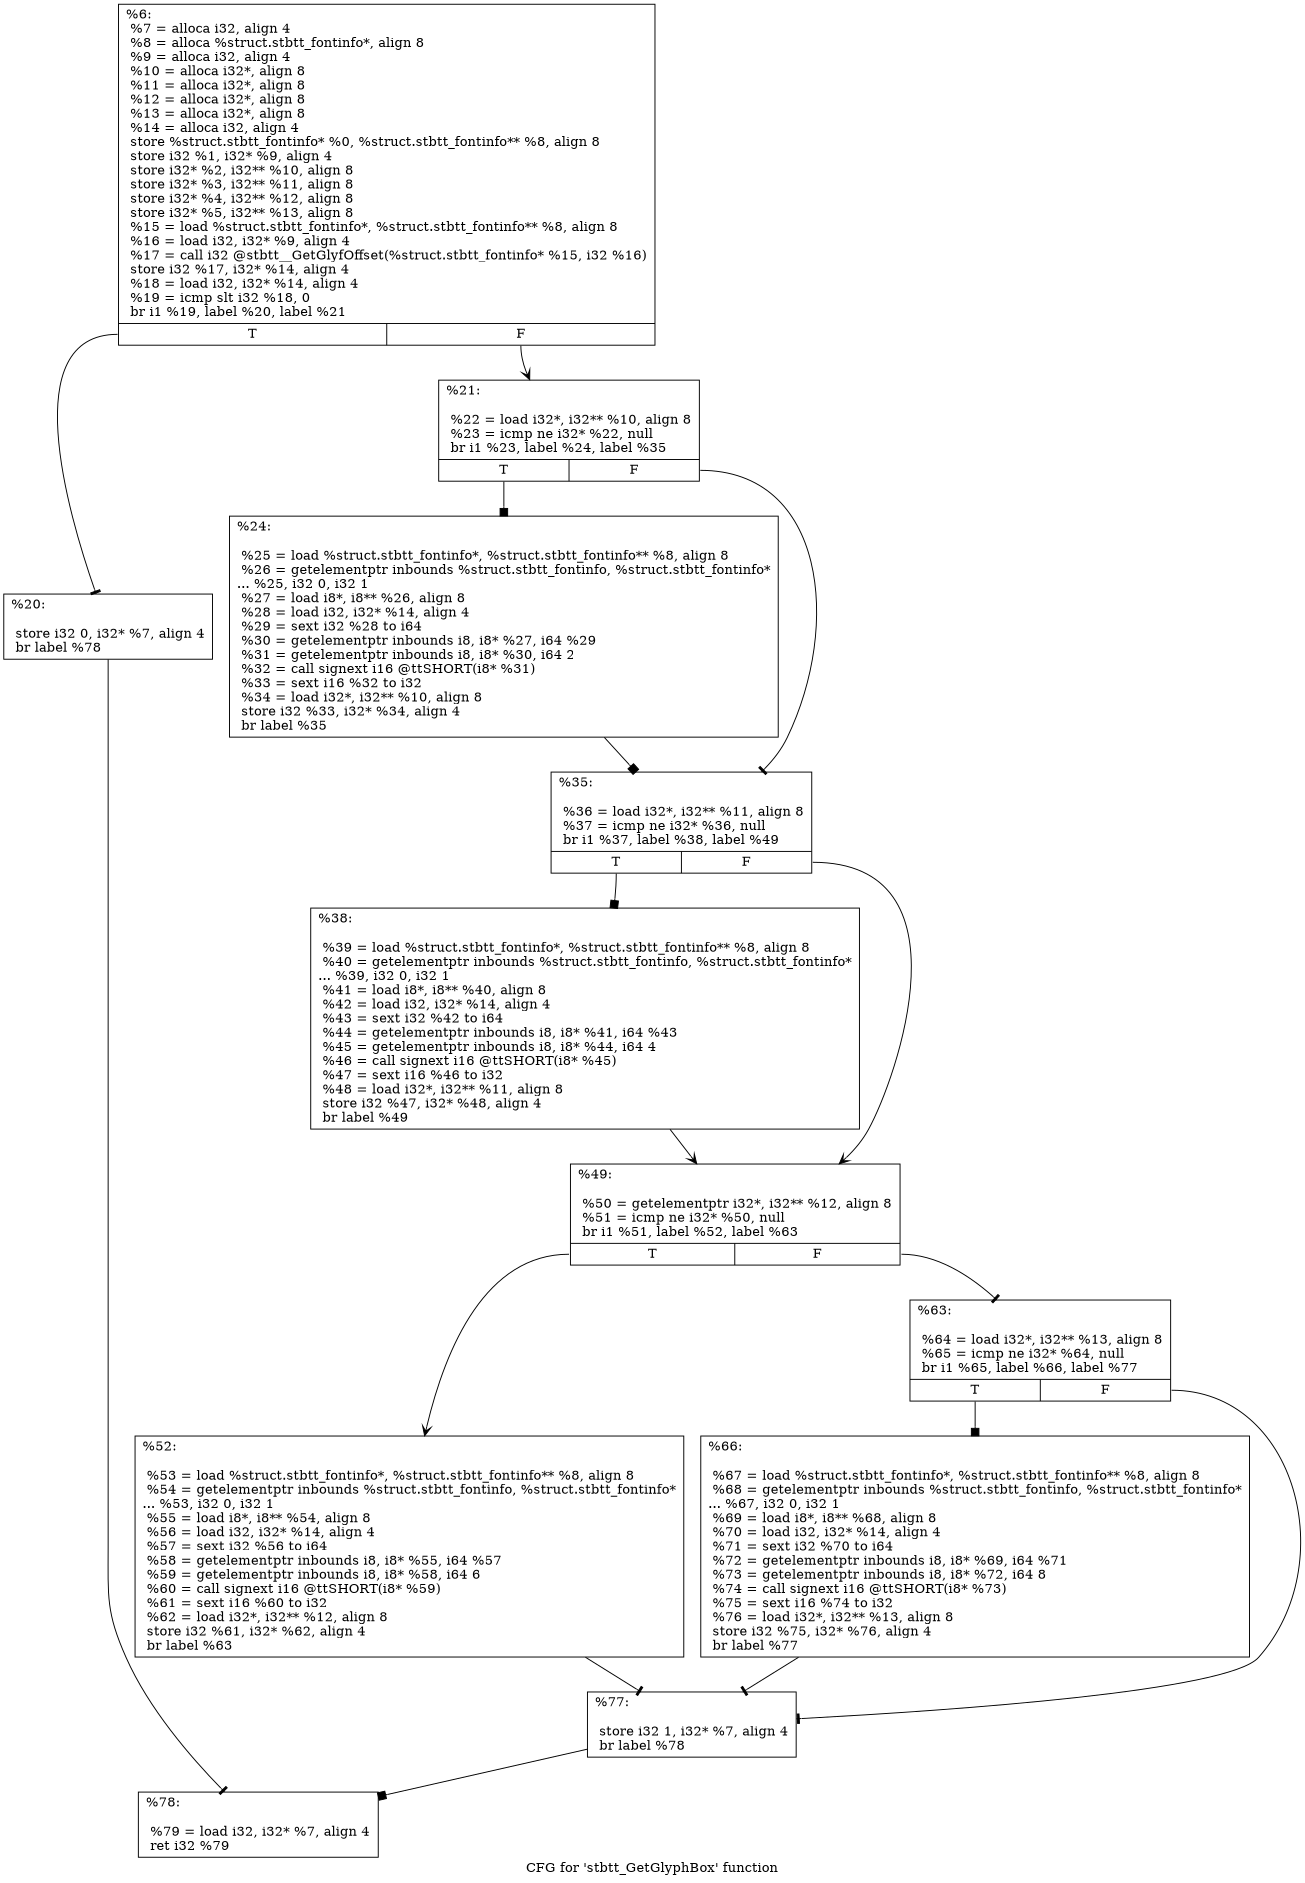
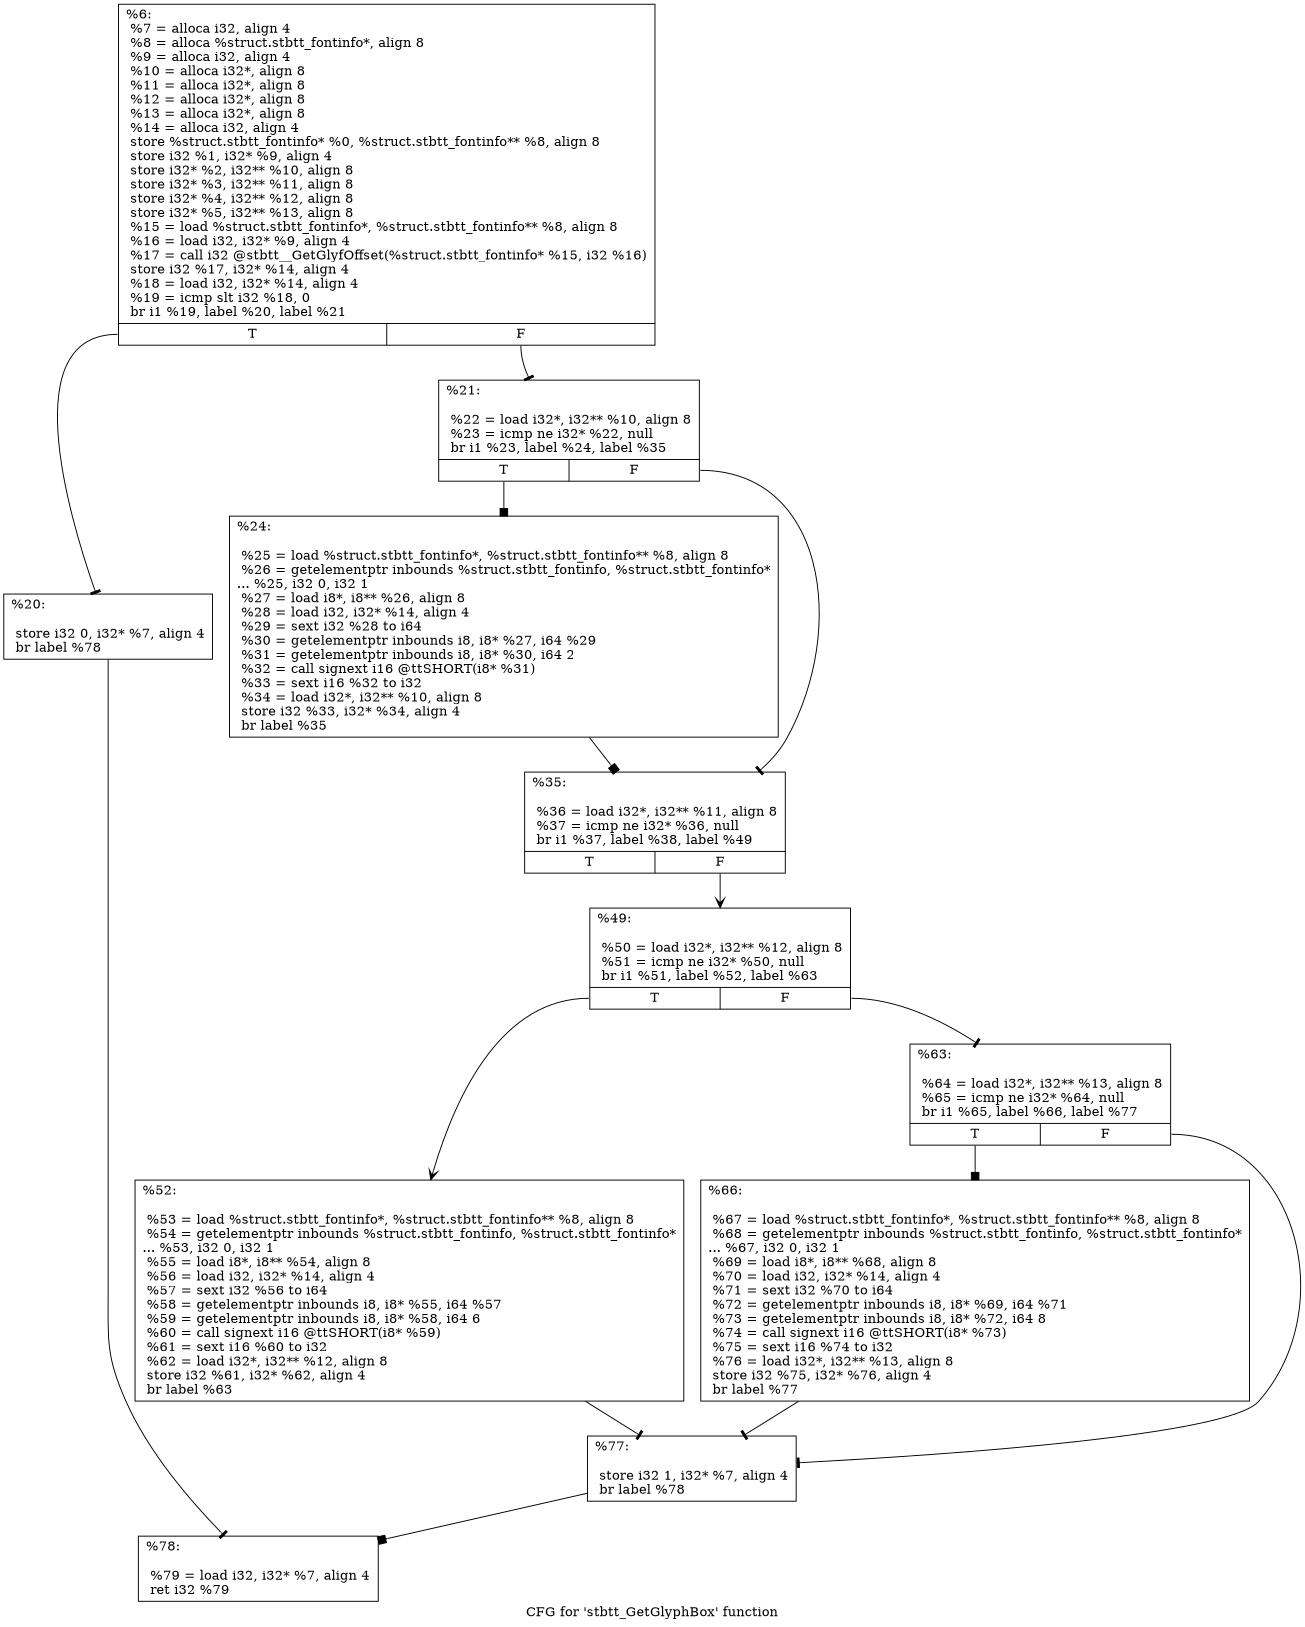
edge "%6:" -> "%21:": arrowhead vee -> tee
node "%38:": removed
node "%49:": text "%50 = getelementptr i32*, i32** %12, align 8" -> "%50 = load i32*, i32** %12, align 8"
